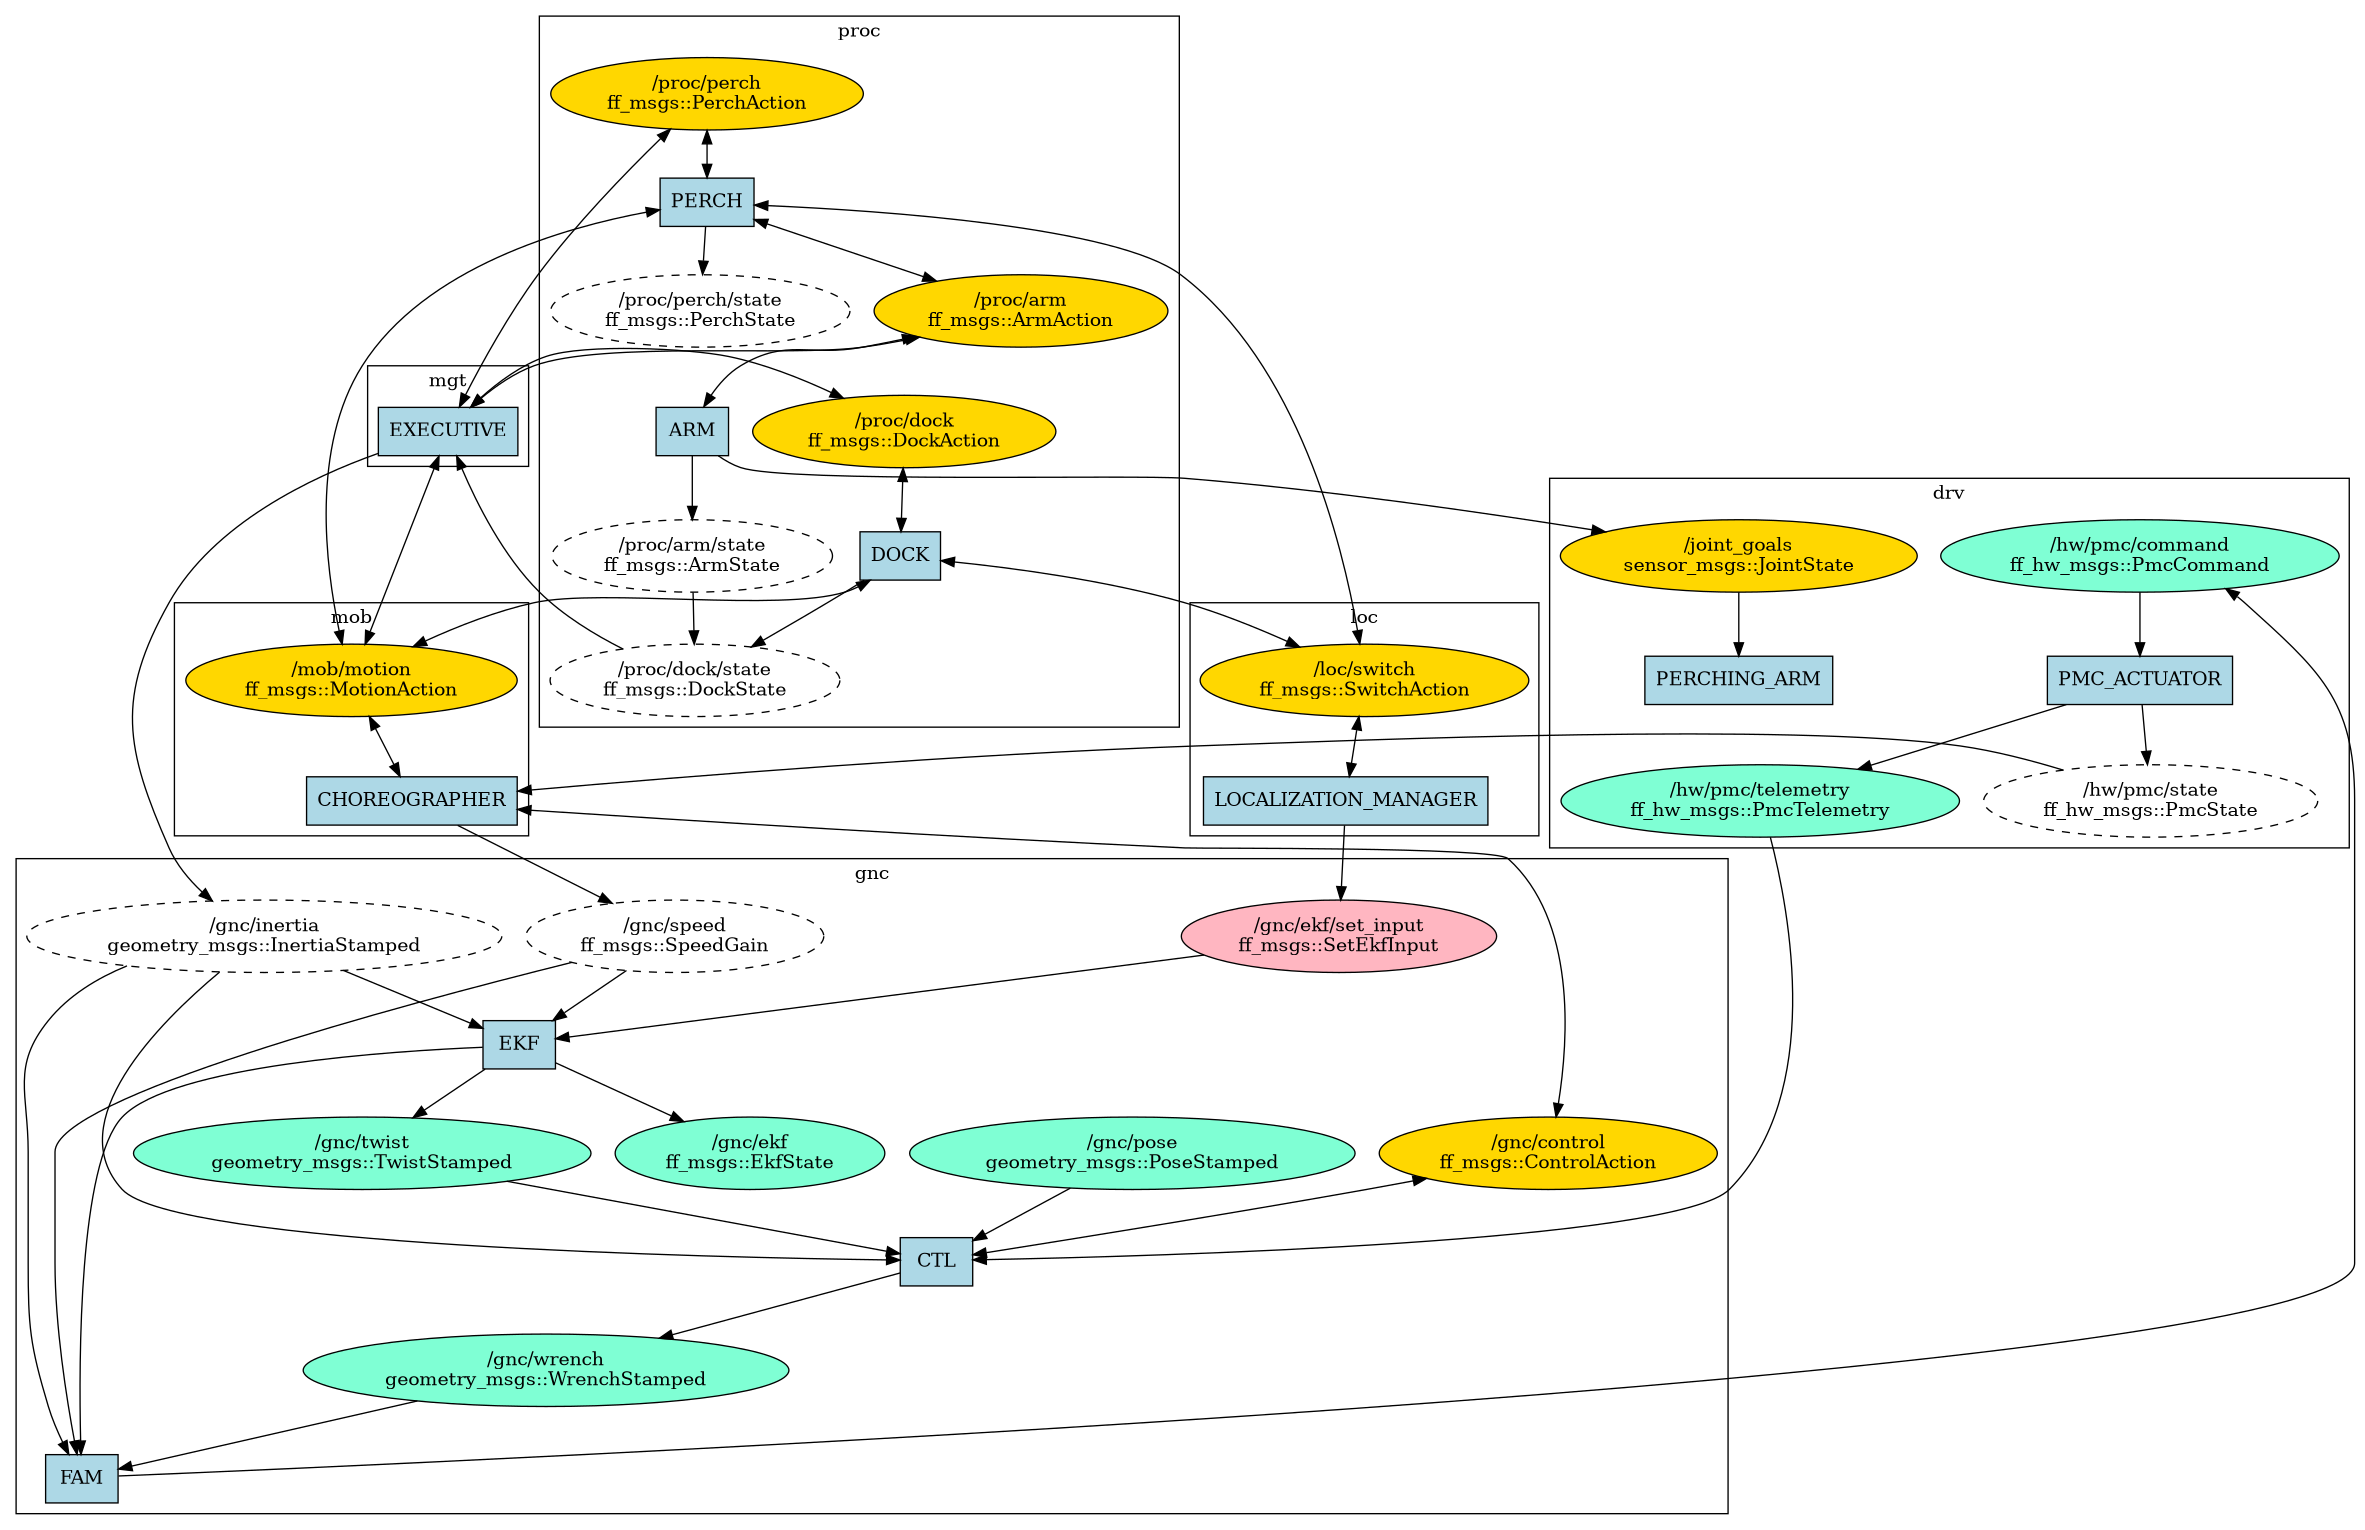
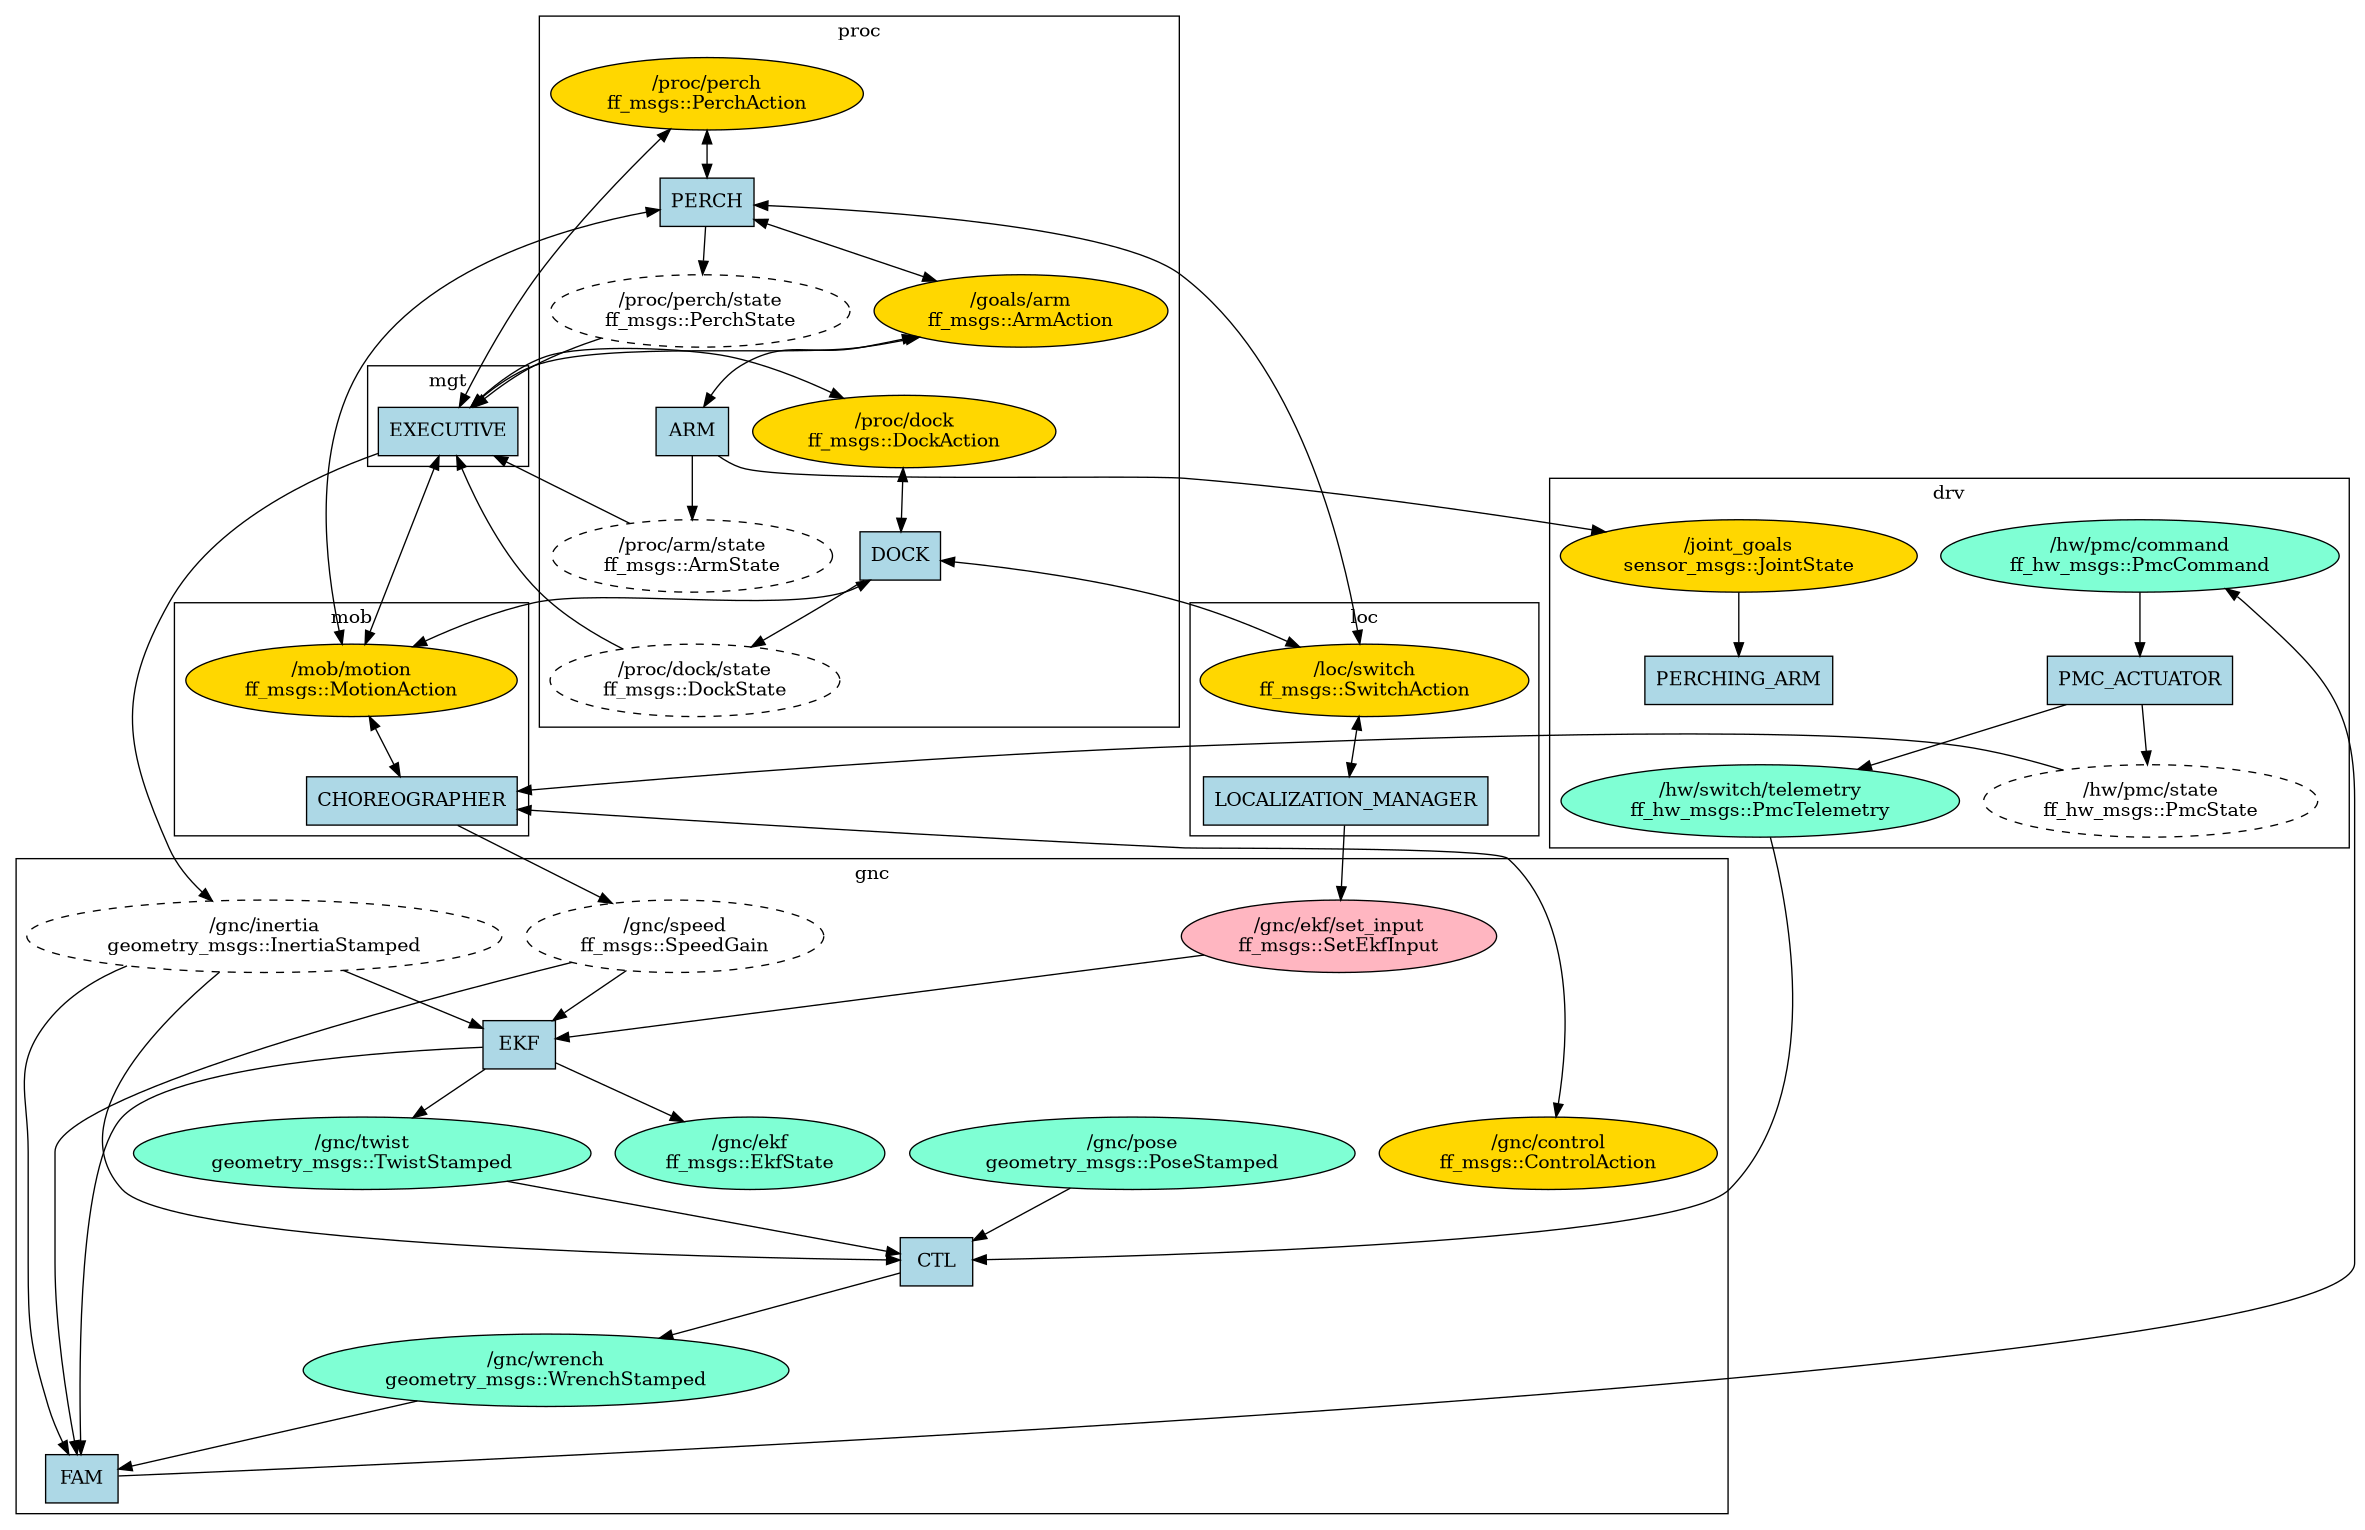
node "/proc/arm ff_msgs::ArmAction": label "/proc/arm ff_msgs::ArmAction" -> "/goals/arm ff_msgs::ArmAction"
edge "/proc/perch/state ff_msgs::PerchState" -> "EXECUTIVE": added
edge "/proc/arm/state ff_msgs::ArmState" -> "/proc/dock/state ff_msgs::DockState": now "/proc/arm/state ff_msgs::ArmState" -> "EXECUTIVE"
node "/hw/pmc/telemetry ff_hw_msgs::PmcTelemetry": label "/hw/pmc/telemetry ff_hw_msgs::PmcTelemetry" -> "/hw/switch/telemetry ff_hw_msgs::PmcTelemetry"
edge "/gnc/control ff_msgs::ControlAction" -- "CTL": removed
